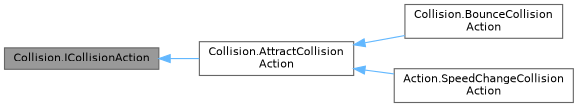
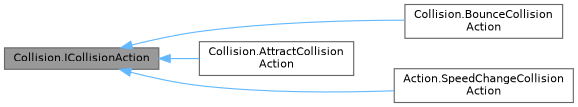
edge "Collision.BounceCollision Action" -> "Collision.AttractCollision Action": now "Collision.BounceCollision Action" -> "Collision.ICollisionAction"
edge "Action.SpeedChangeCollision Action" -> "Collision.AttractCollision Action": now "Action.SpeedChangeCollision Action" -> "Collision.ICollisionAction"
